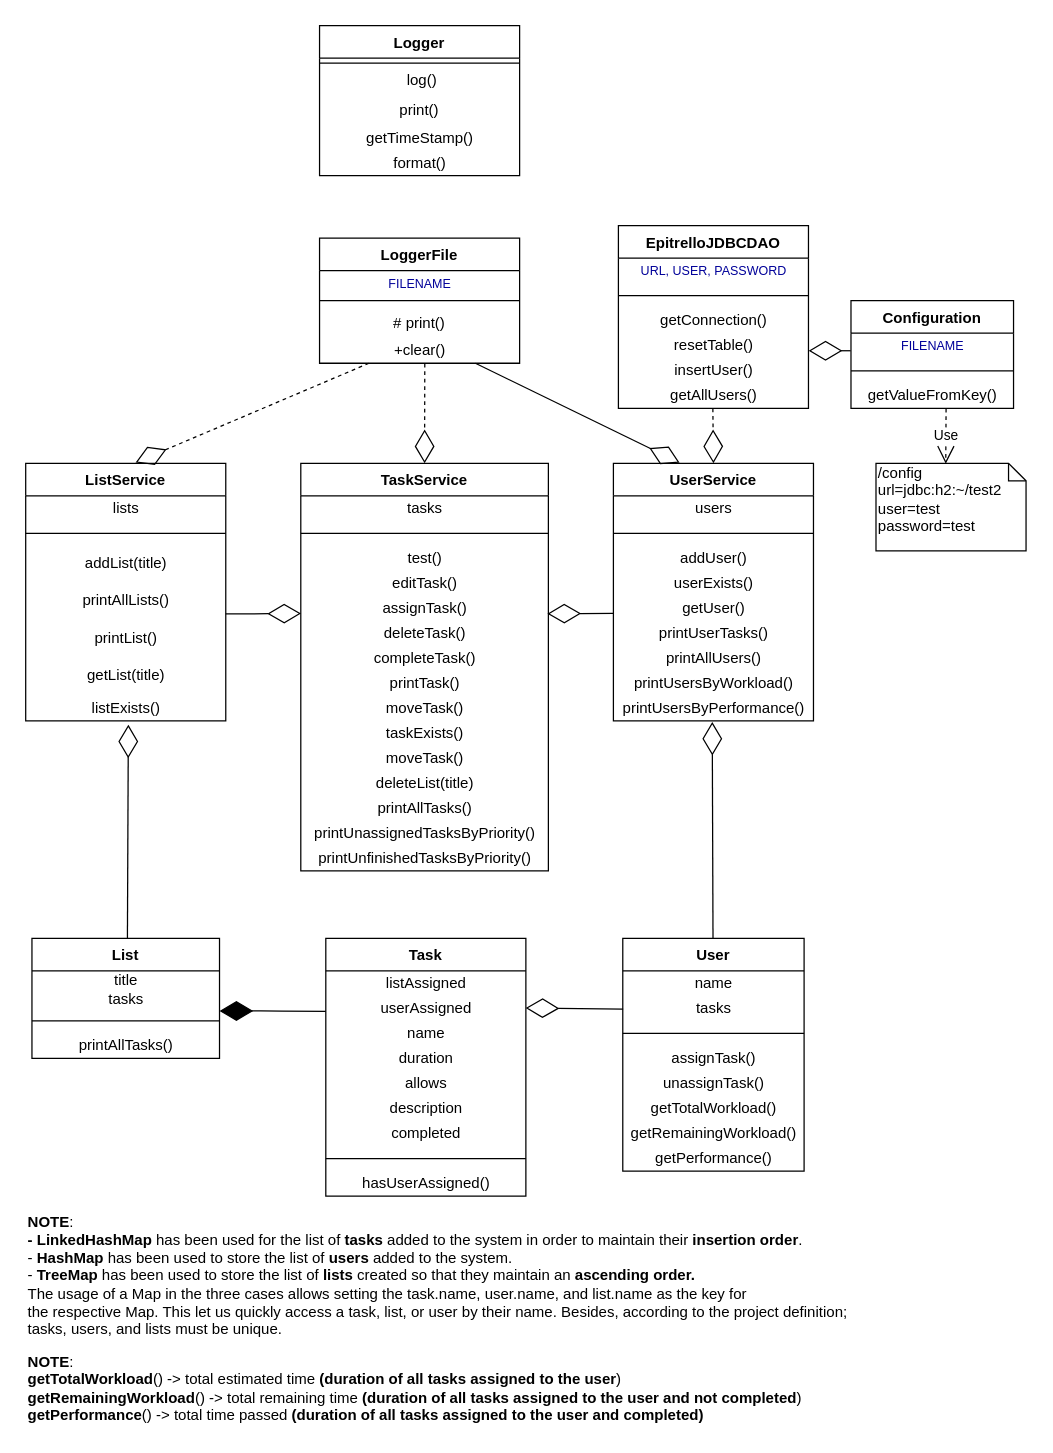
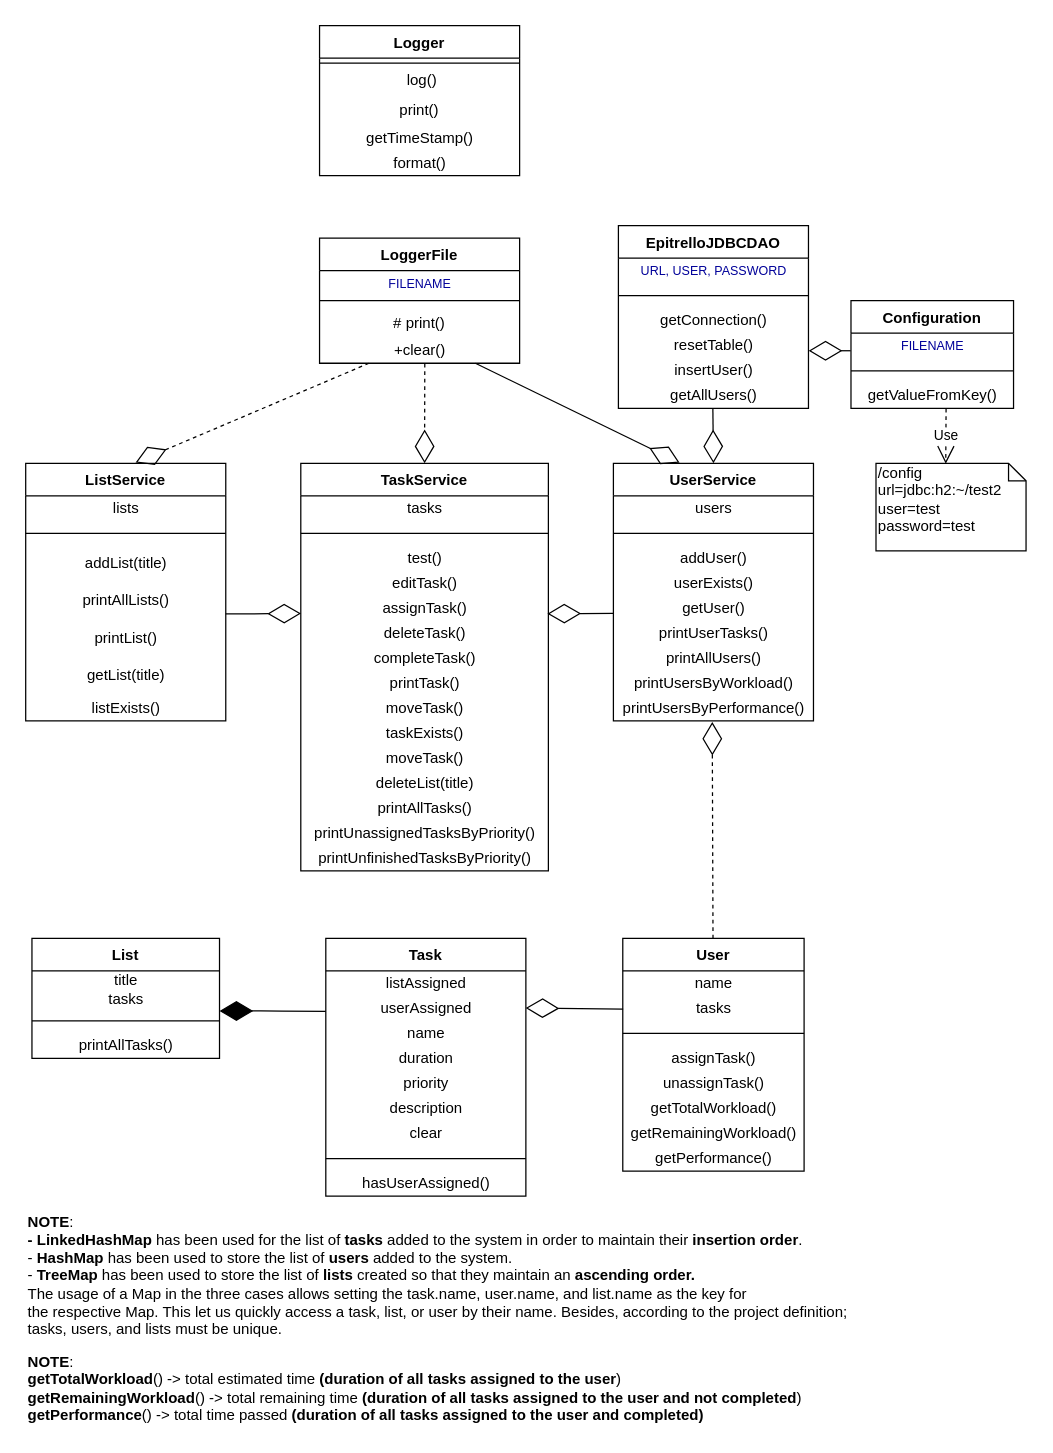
edge "getAllUsers()" -> "UserService": style dashed -> solid
edge "List" -> "listExists()": removed
edge "User" -> "printUsersByPerformance()": style solid -> dashed
node "allows": label "allows" -> "priority"
node "completed": label "completed" -> "clear"
